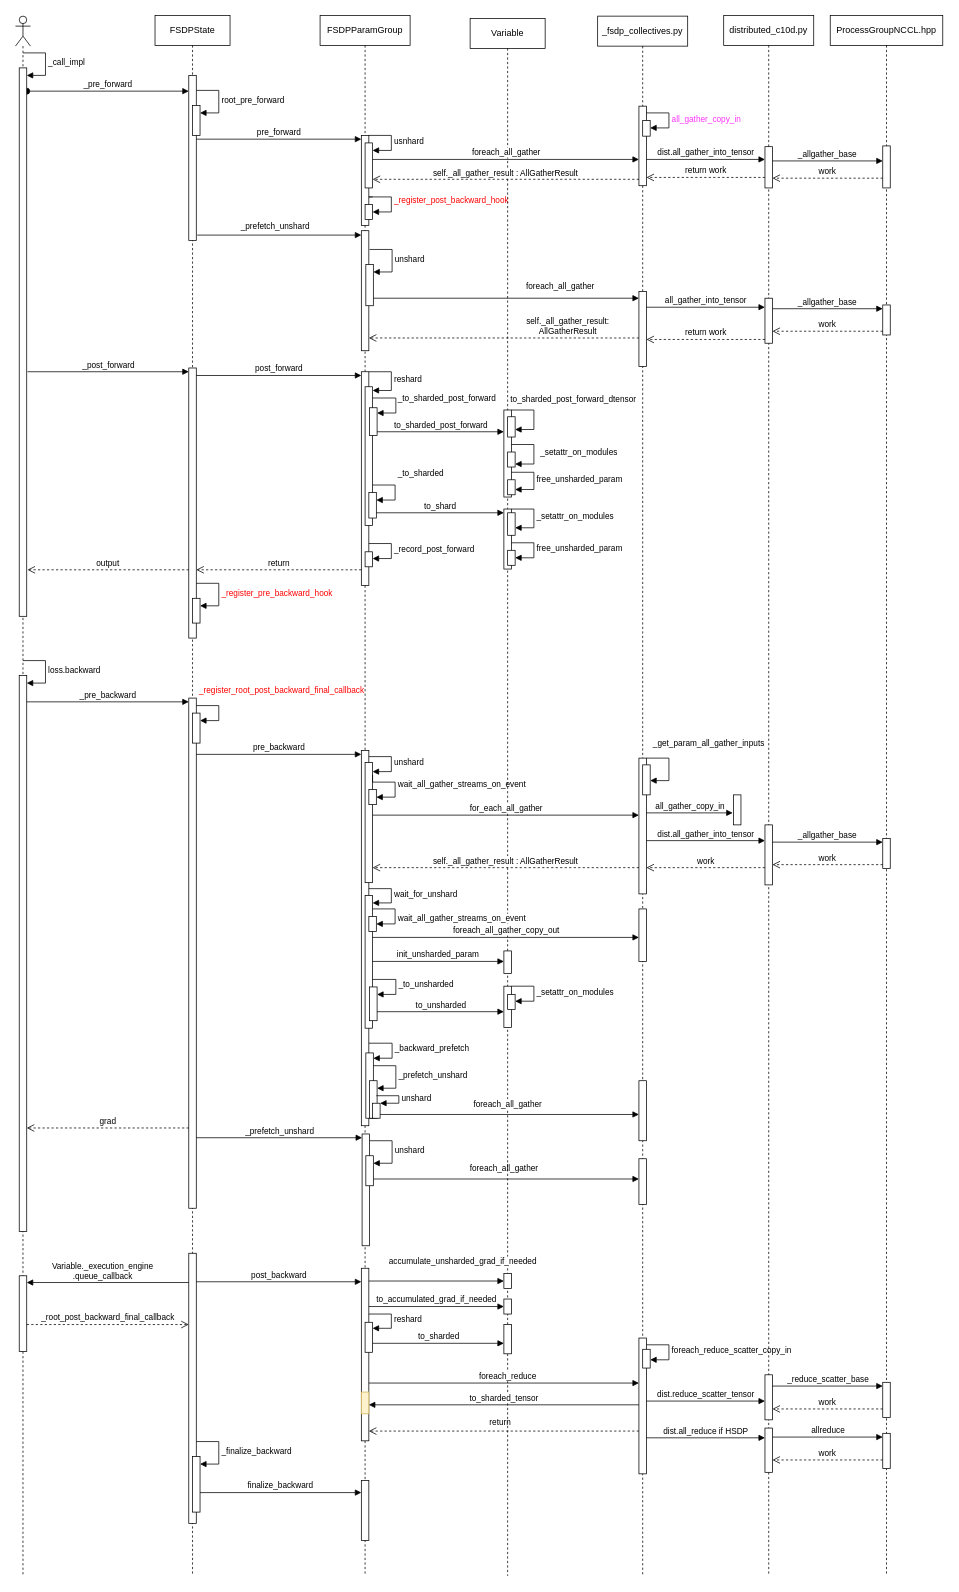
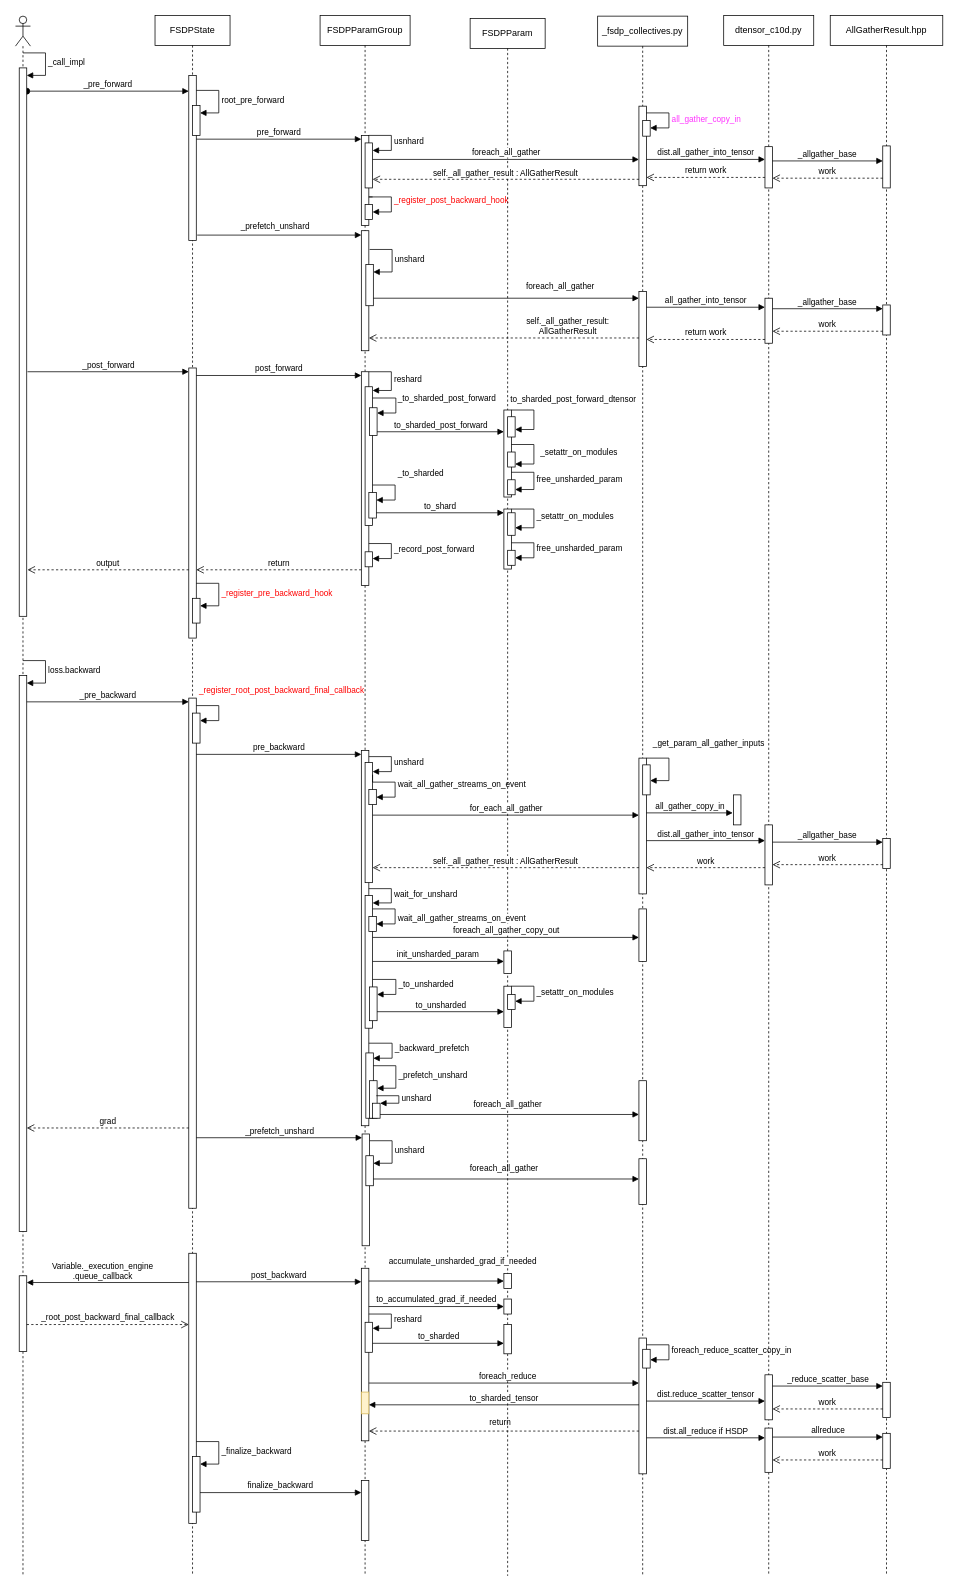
node "distributed_c10d.py": label "distributed_c10d.py" -> "dtensor_c10d.py"
node "ProcessGroupNCCL.hpp": label "ProcessGroupNCCL.hpp" -> "AllGatherResult.hpp"
node "Variable": label "Variable" -> "FSDPParam"
